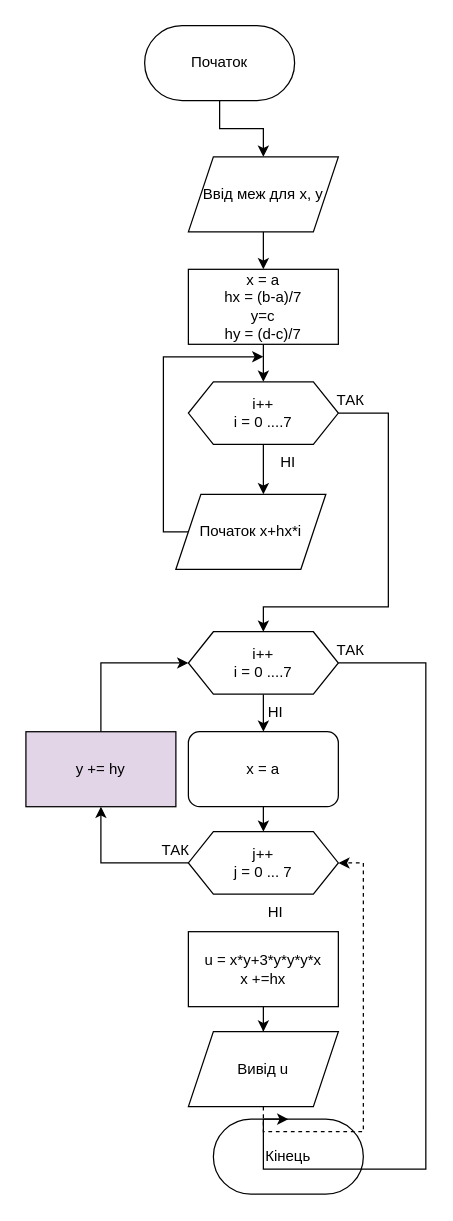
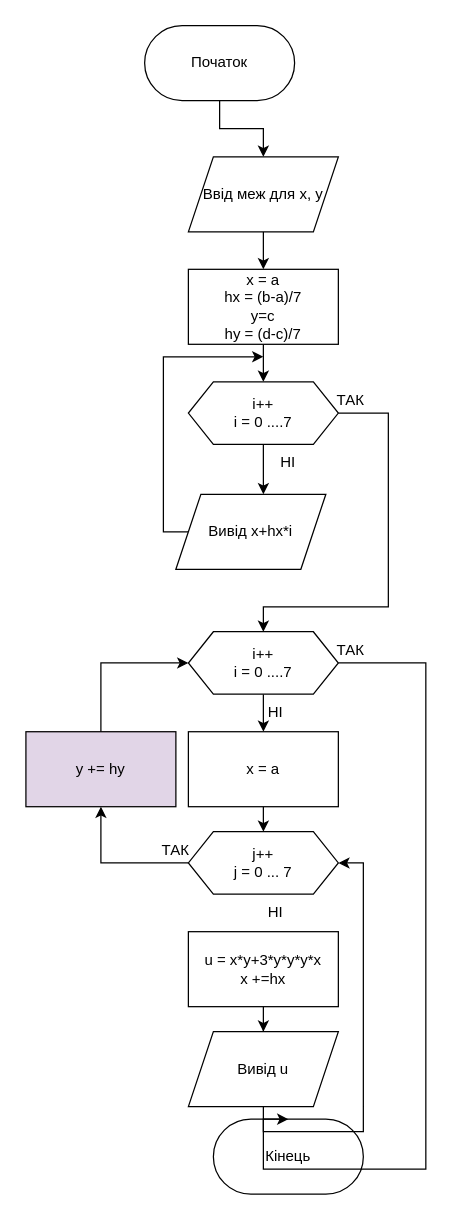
node "Початок x+hx*i": label "Початок x+hx*i" -> "Вивід x+hx*i"
node "x = a": shape rounded rectangle -> rectangle
edge "Вивід u" -> "j++ j = 0 ... 7": style dashed -> solid
